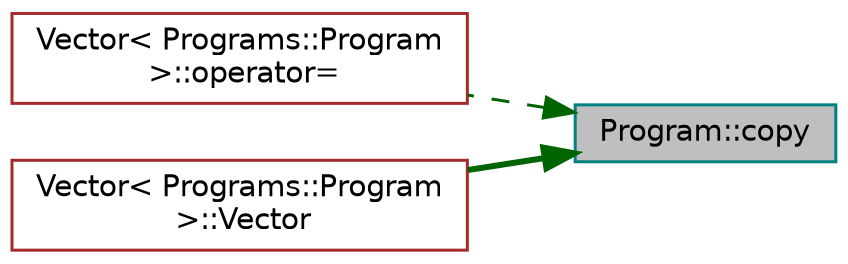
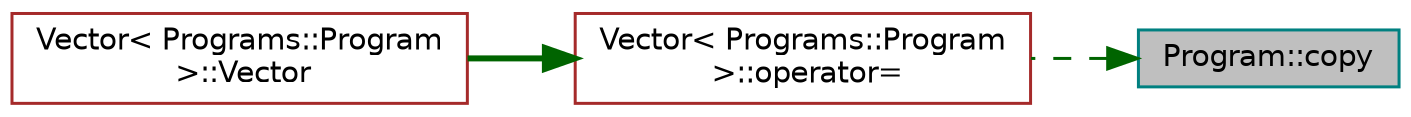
edge "Vector< Programs::Program >::Vector" -> "Program::copy": now "Vector< Programs::Program >::Vector" -> "Vector< Programs::Program >::operator="
